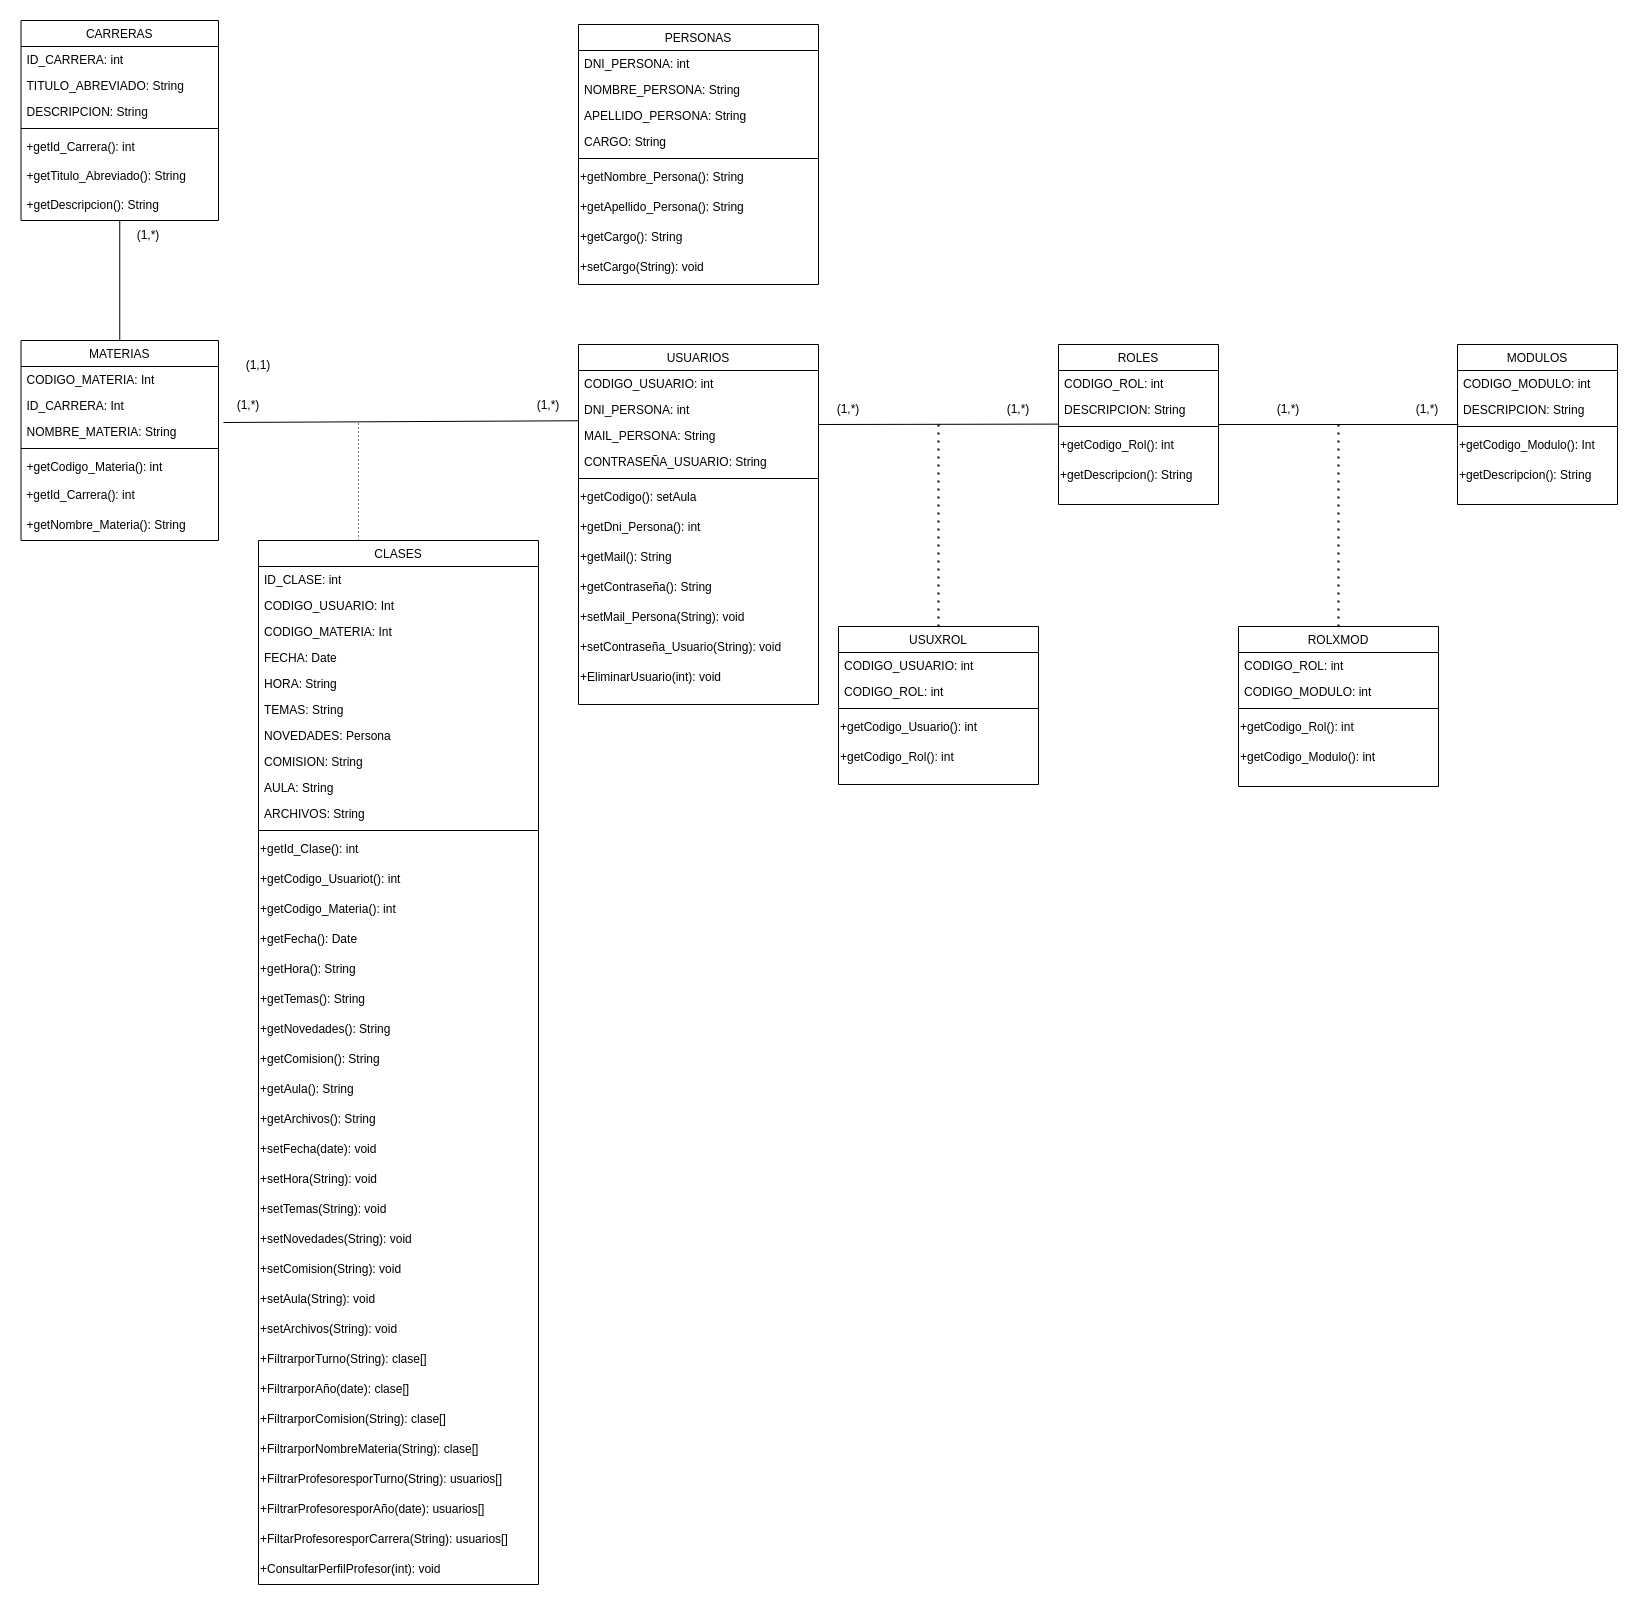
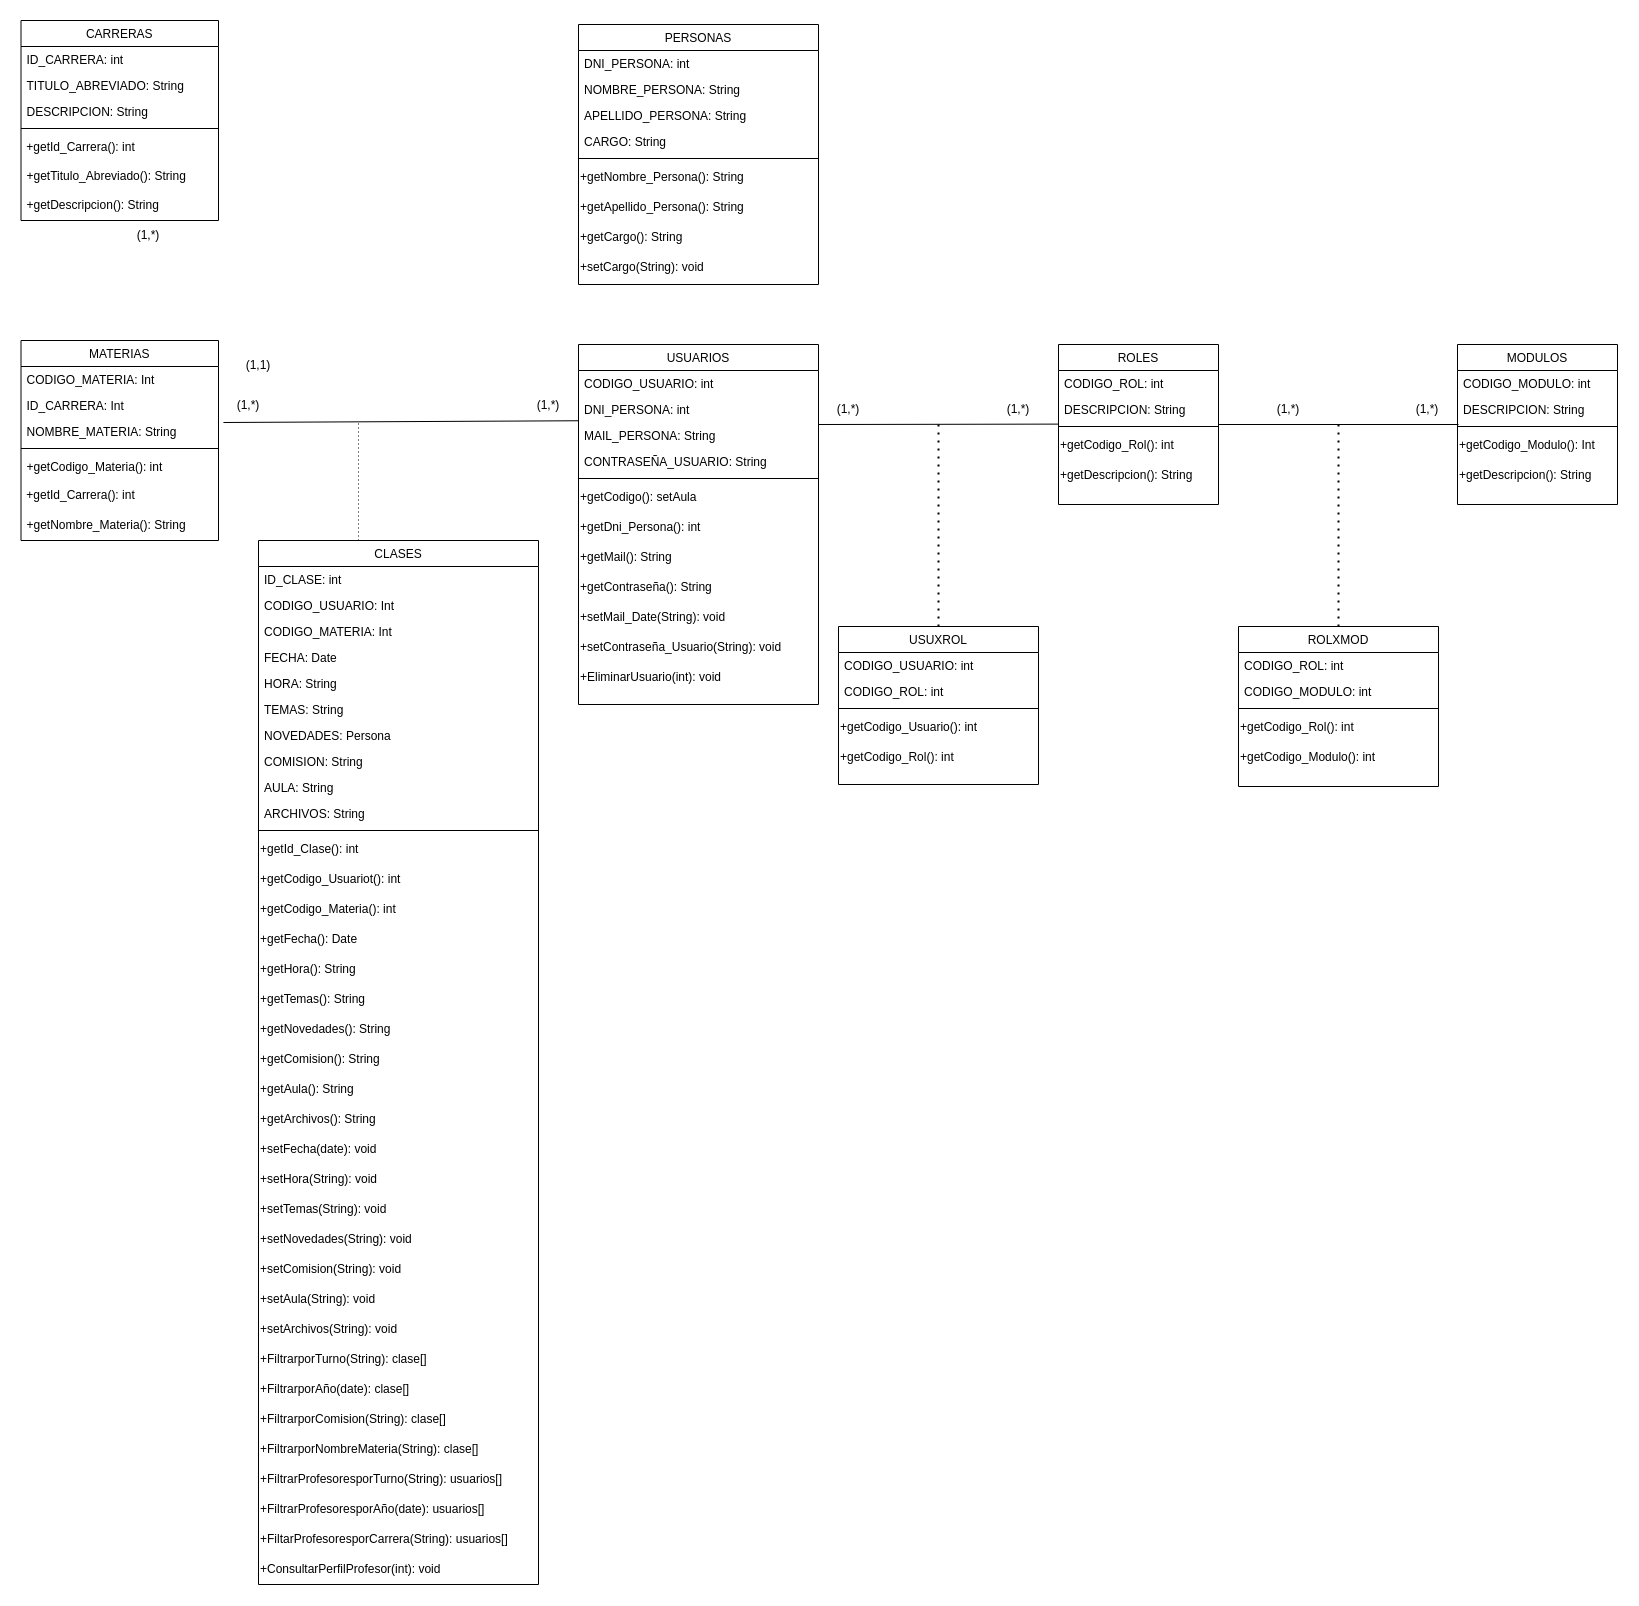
edge "CARRERAS" -- "MATERIAS": removed
node "+setMail_Persona(String): void": label "+setMail_Persona(String): void" -> "+setMail_Date(String): void"
